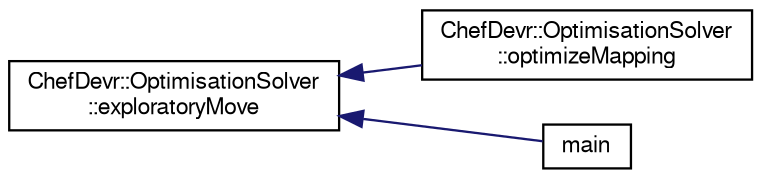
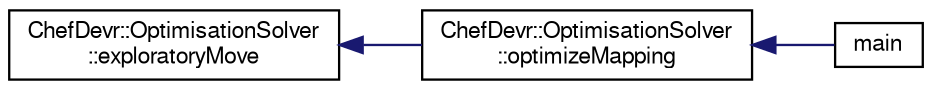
edge "main" -> "ChefDevr::OptimisationSolver ::exploratoryMove": now "main" -> "ChefDevr::OptimisationSolver ::optimizeMapping"
